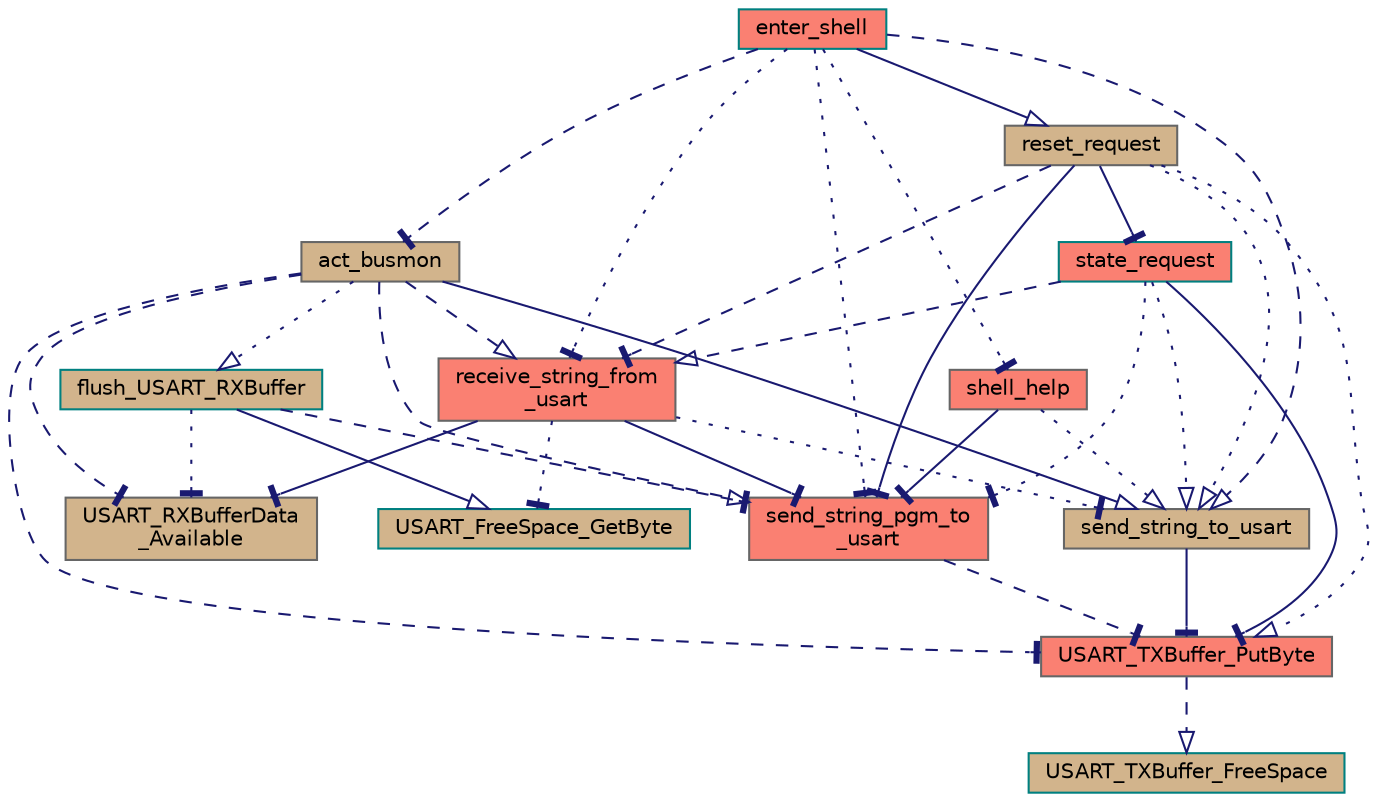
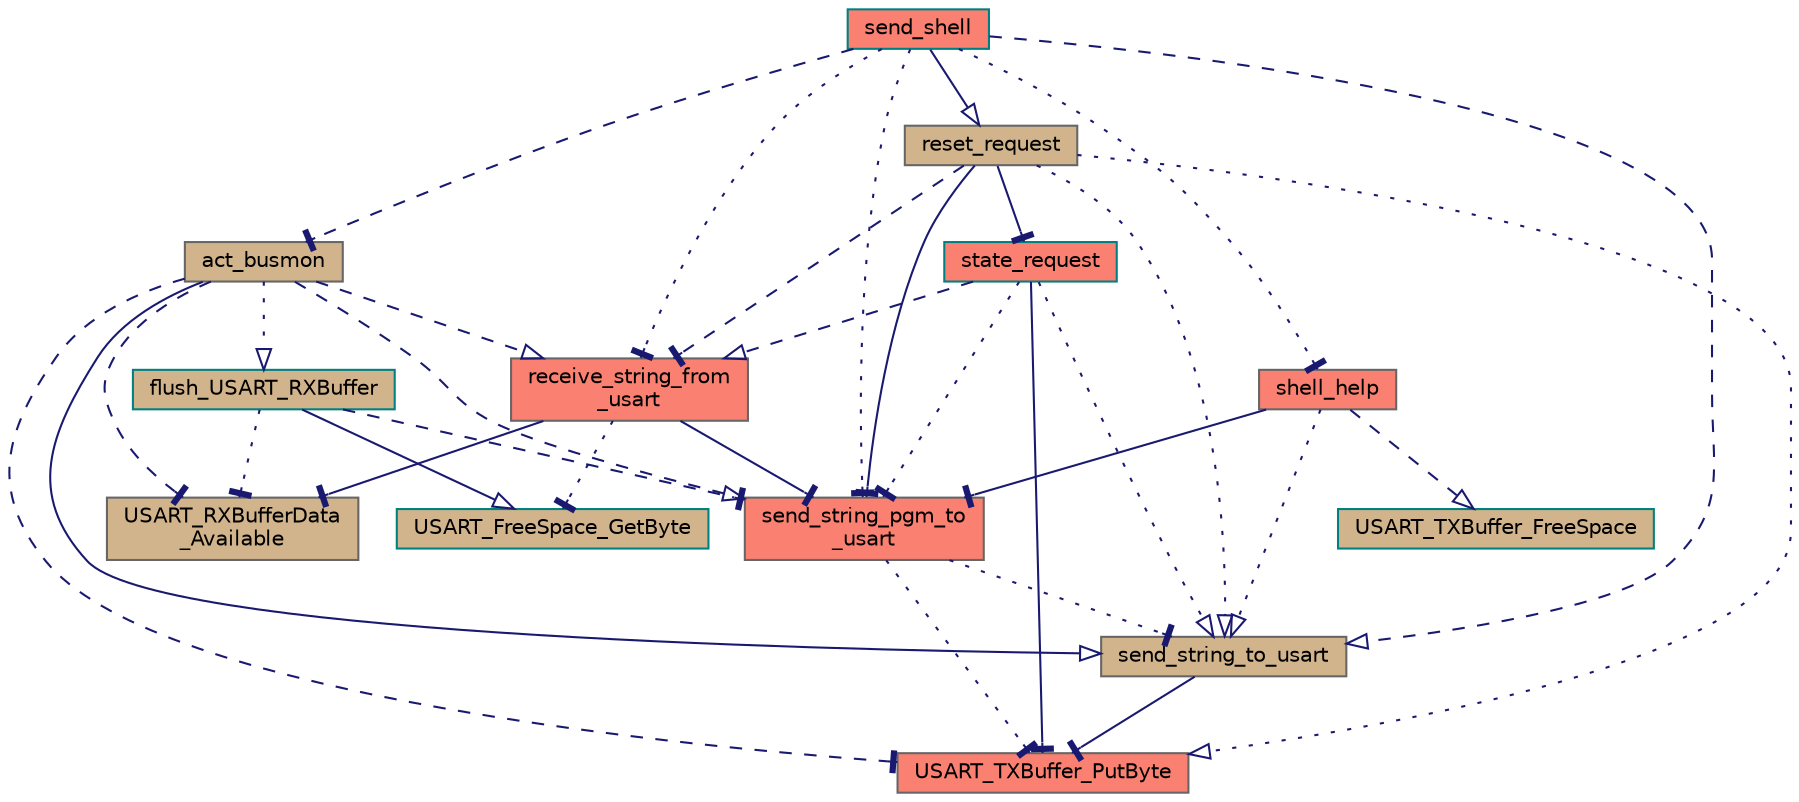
node "enter_shell": label "enter_shell" -> "send_shell"
edge "receive_string_from _usart" -> "send_string_to_usart": now "send_string_pgm_to _usart" -> "send_string_to_usart"
edge "send_string_pgm_to _usart" -> "USART_TXBuffer_PutByte": style dashed -> dotted
edge "USART_TXBuffer_PutByte" -> "USART_TXBuffer_FreeSpace": now "shell_help" -> "USART_TXBuffer_FreeSpace"
